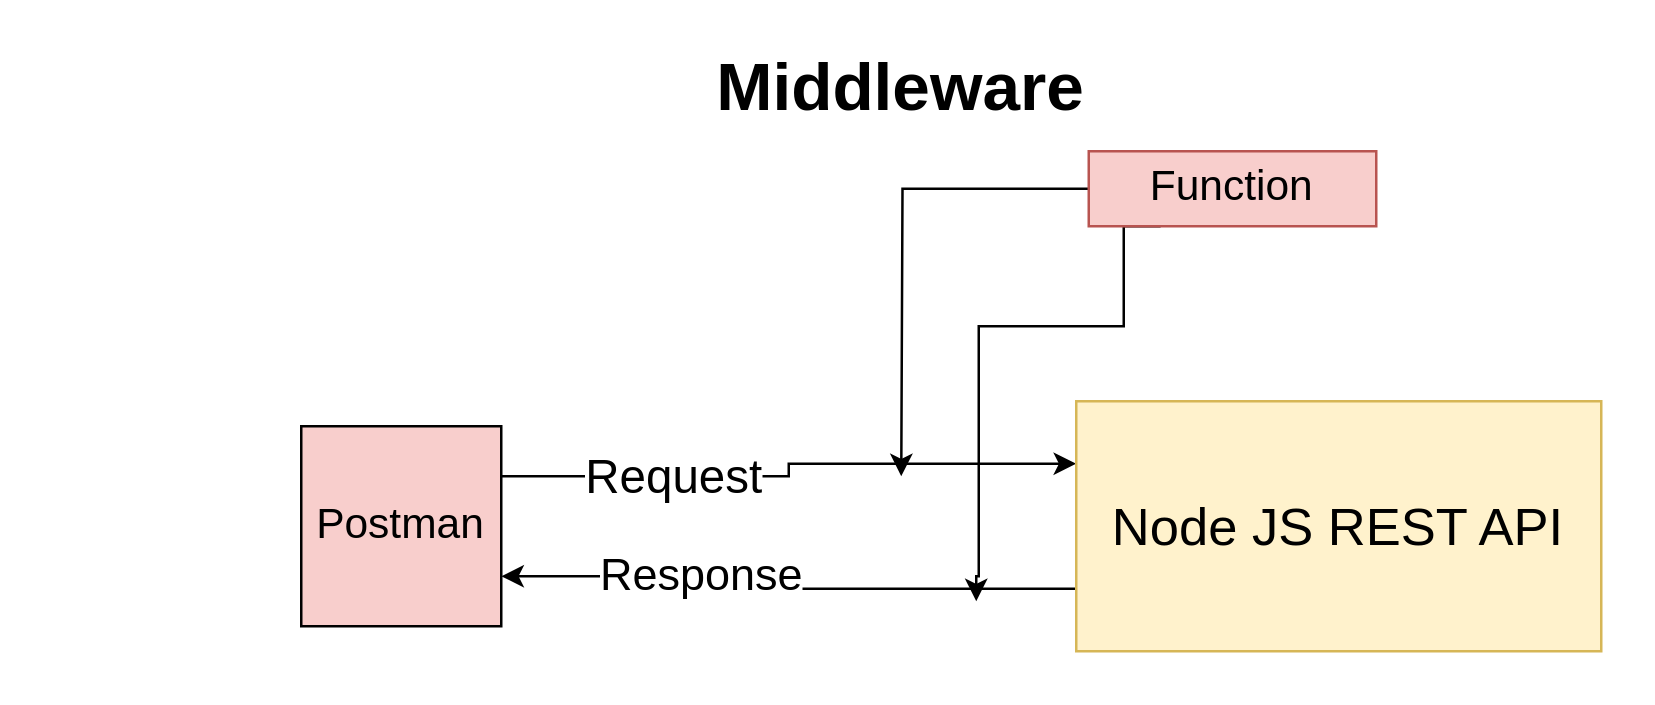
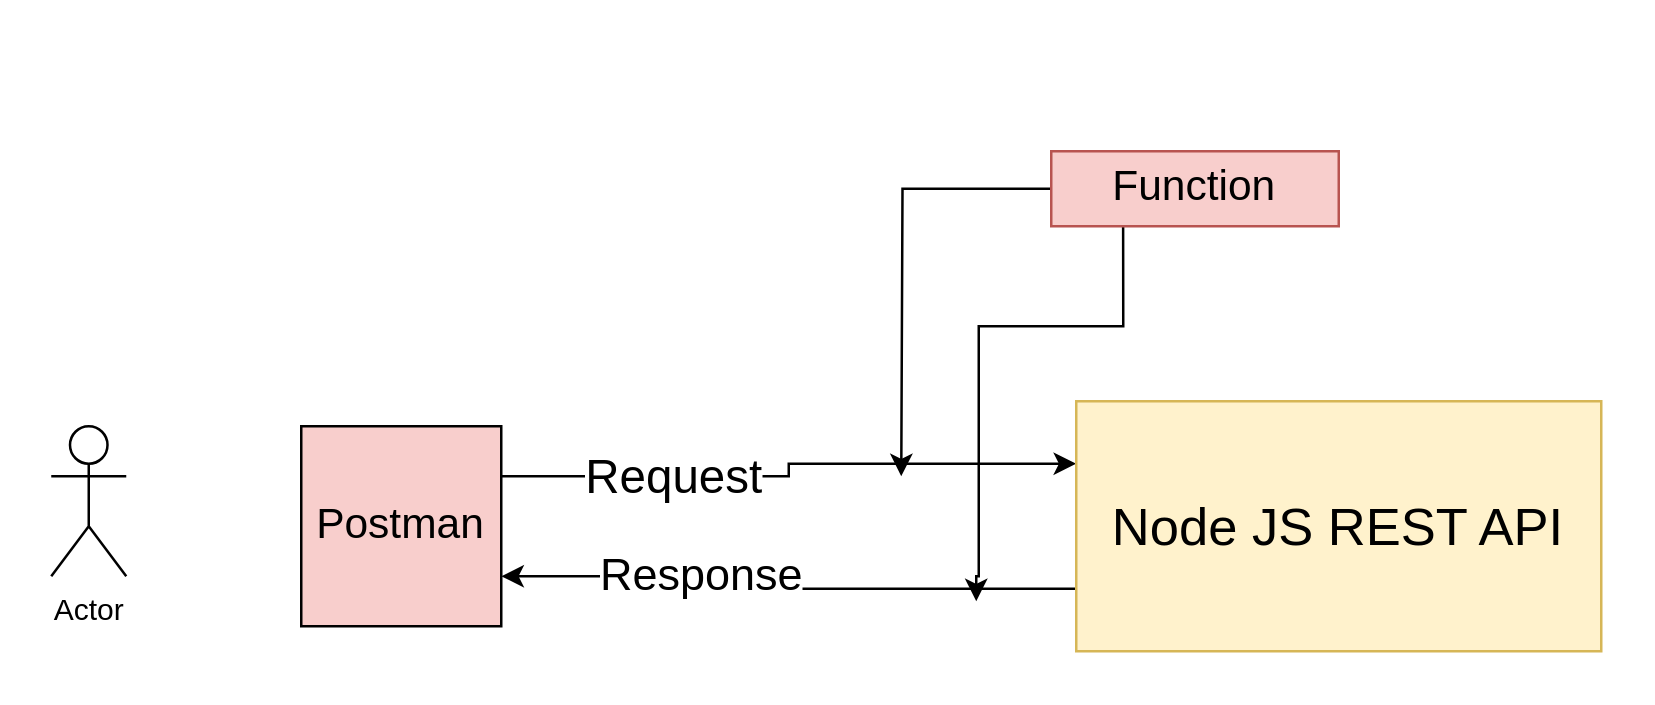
node "Middleware": removed
node "Function": moved (1233, 189) -> (1195, 189)
node "Actor": added
